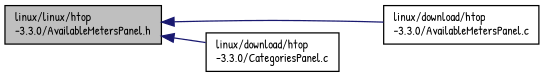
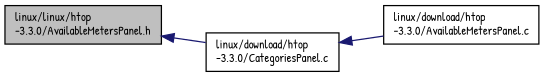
edge "linux/download/htop -3.3.0/AvailableMetersPanel.c" -> "linux/linux/htop -3.3.0/AvailableMetersPanel.h": now "linux/download/htop -3.3.0/AvailableMetersPanel.c" -> "linux/download/htop -3.3.0/CategoriesPanel.c"
